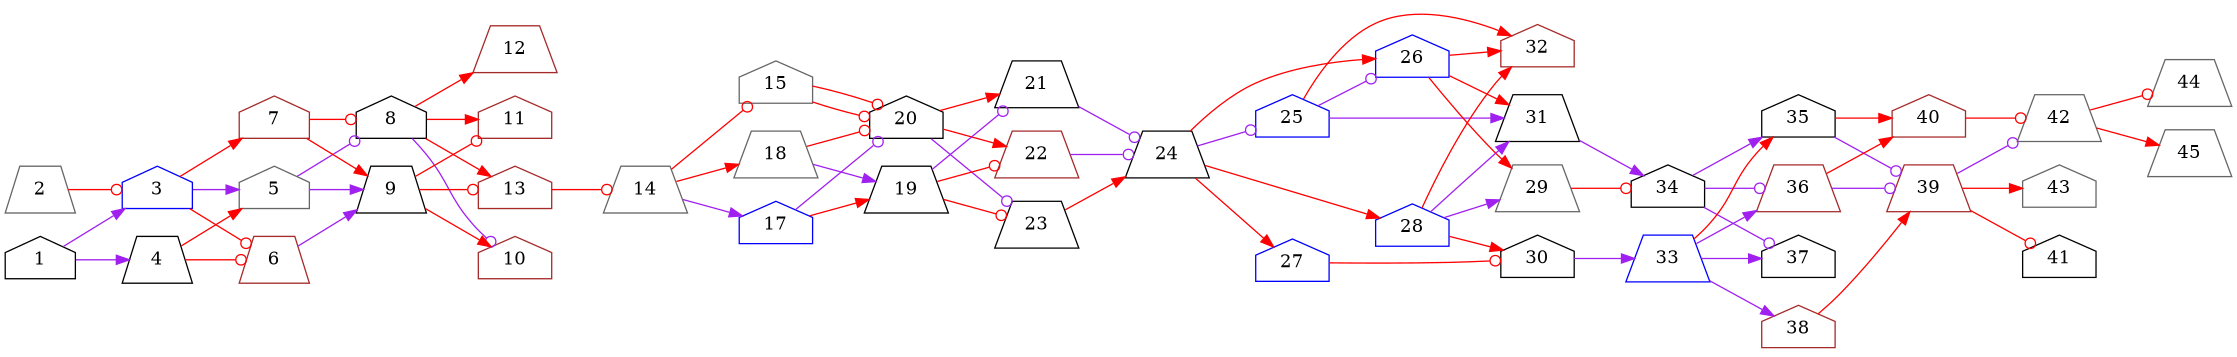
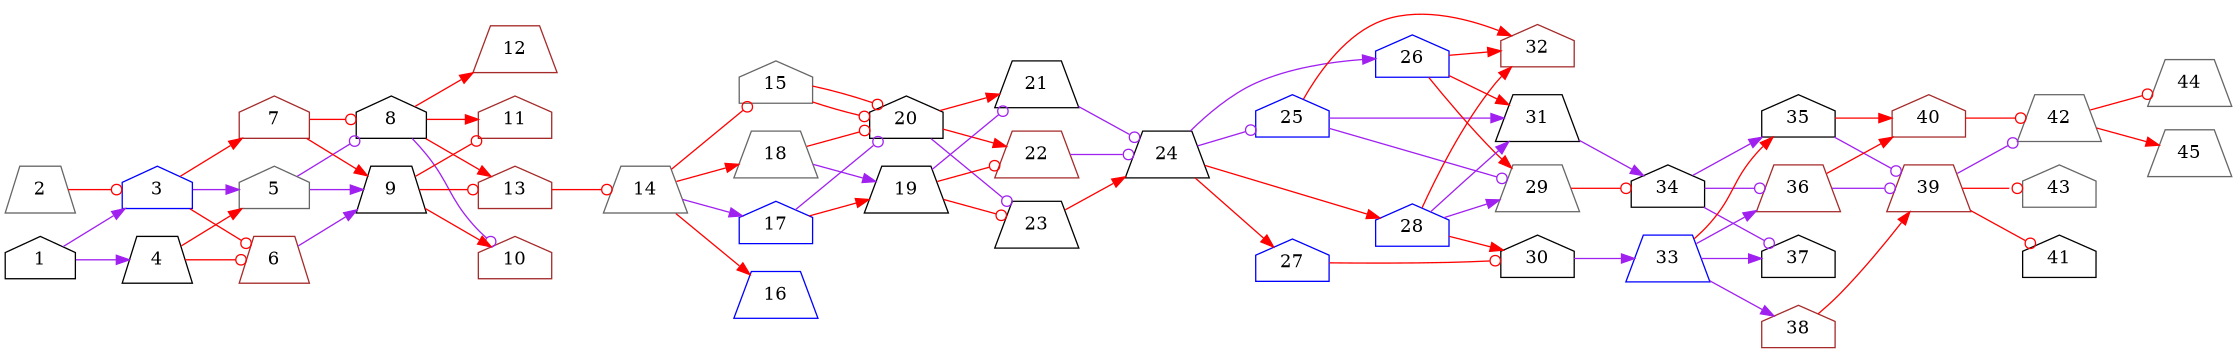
edge "24" -> "26": color red -> purple
edge "25" -> "26": now "25" -> "29"
edge "39" -> "43": arrowhead normal -> odot
node "16": added
